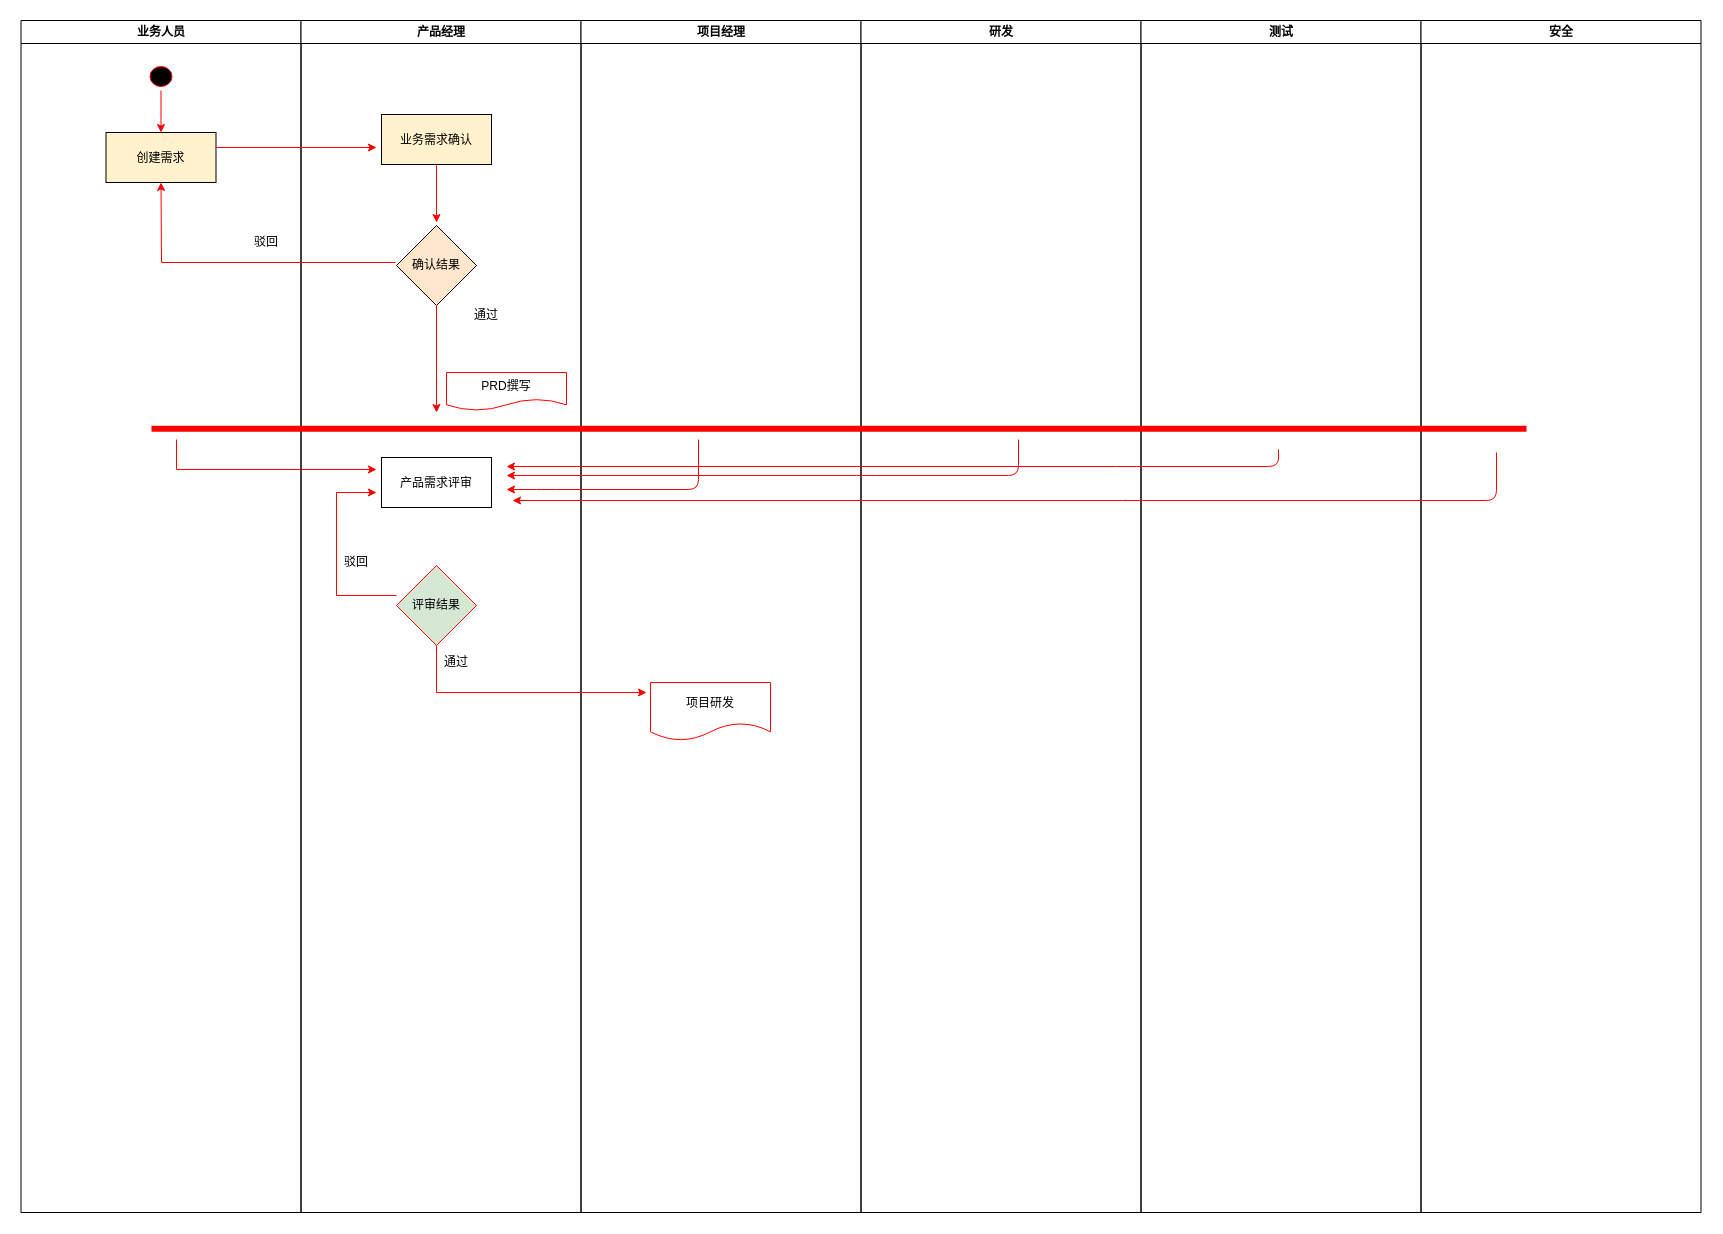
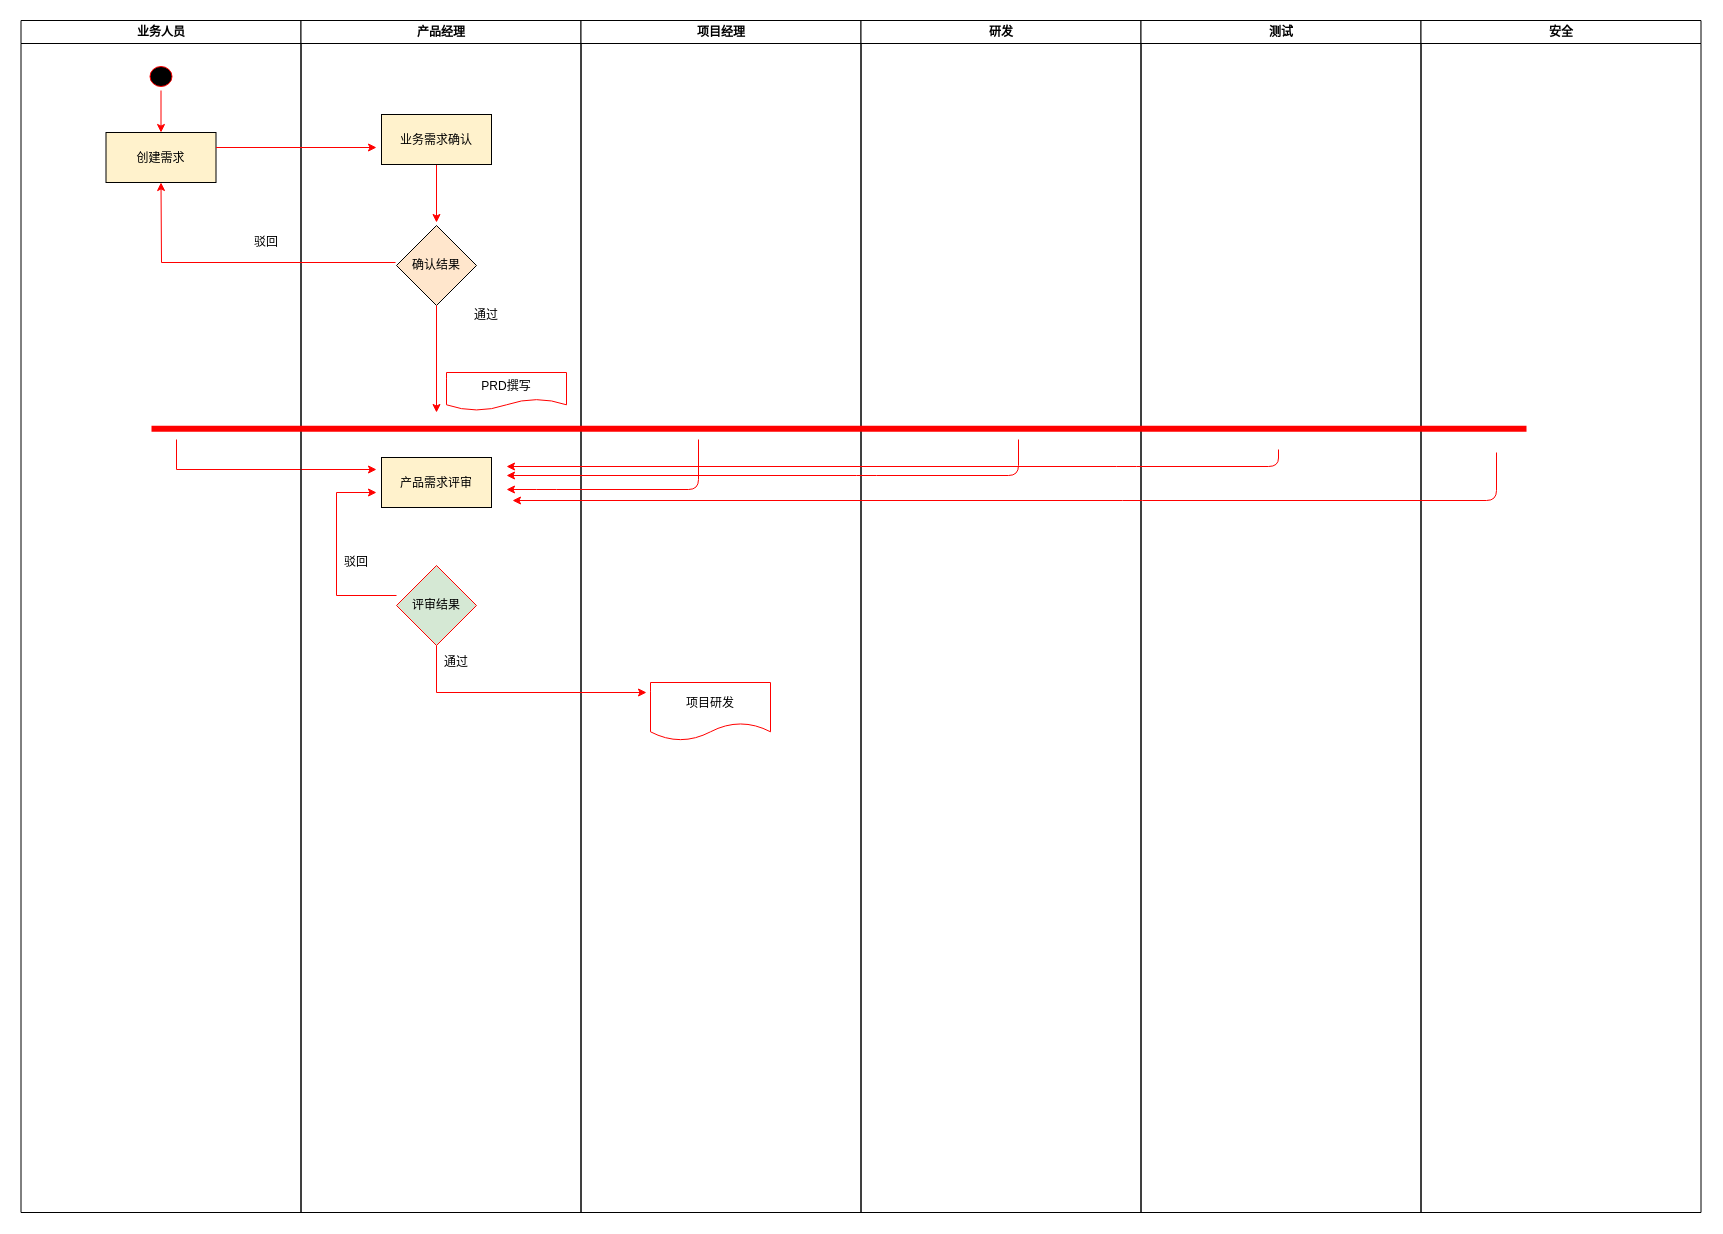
node "产品需求评审": fillcolor #ffffff -> #fff2cc
